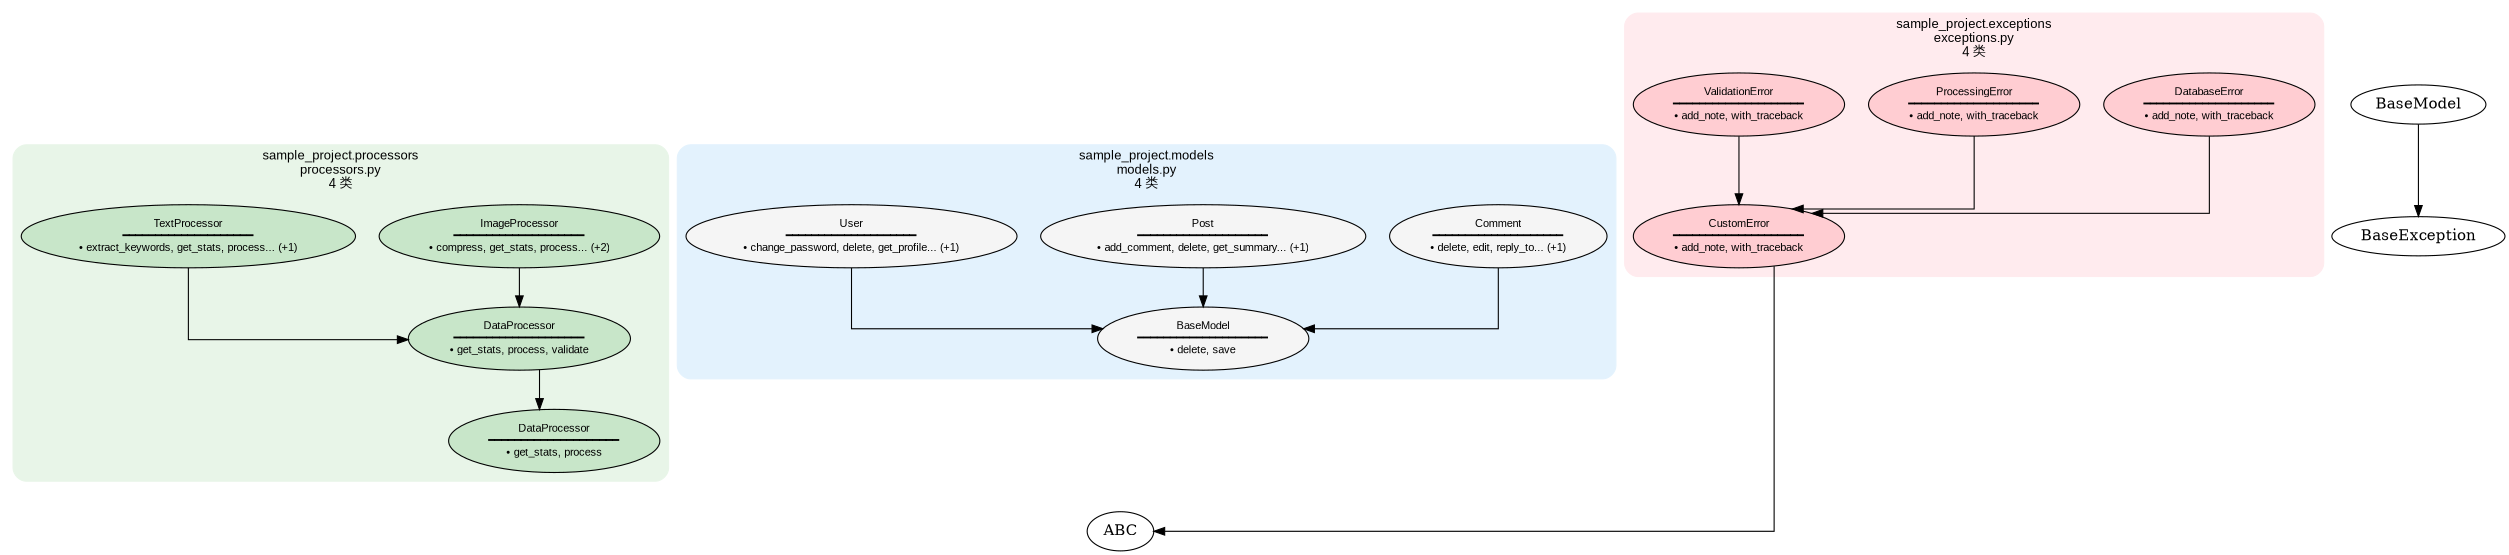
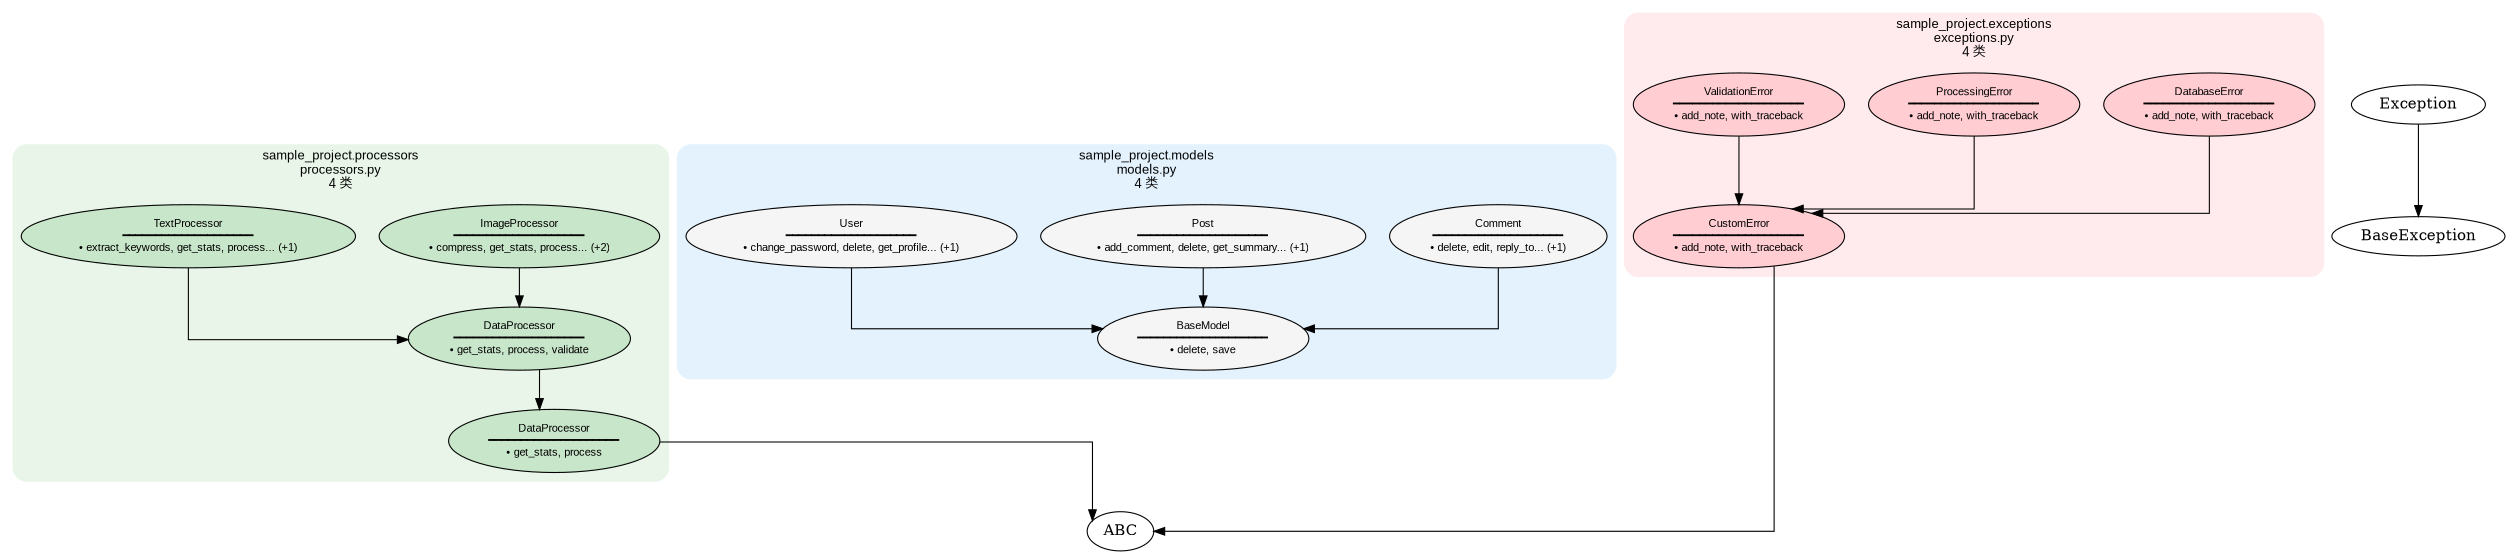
node "BaseModel": label "BaseModel" -> "Exception"
edge "DataProcessor ━━━━━━━━━━━━━━━━━━━━ • get_stats, process" -> "ABC": added
